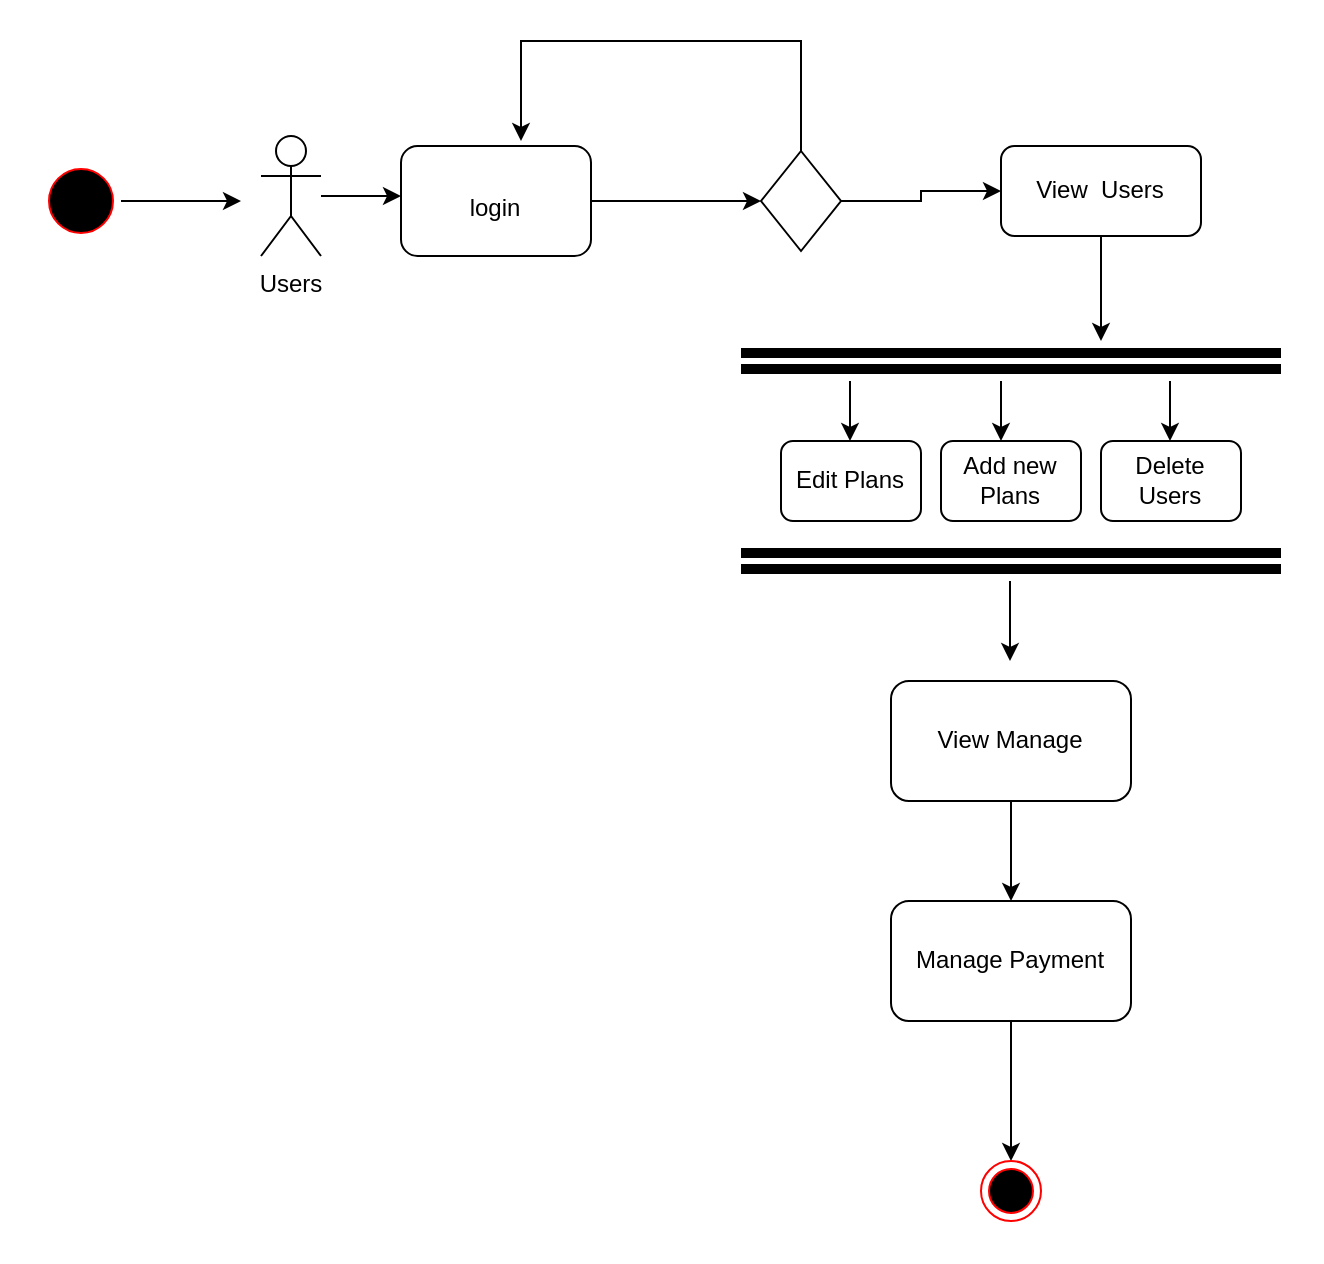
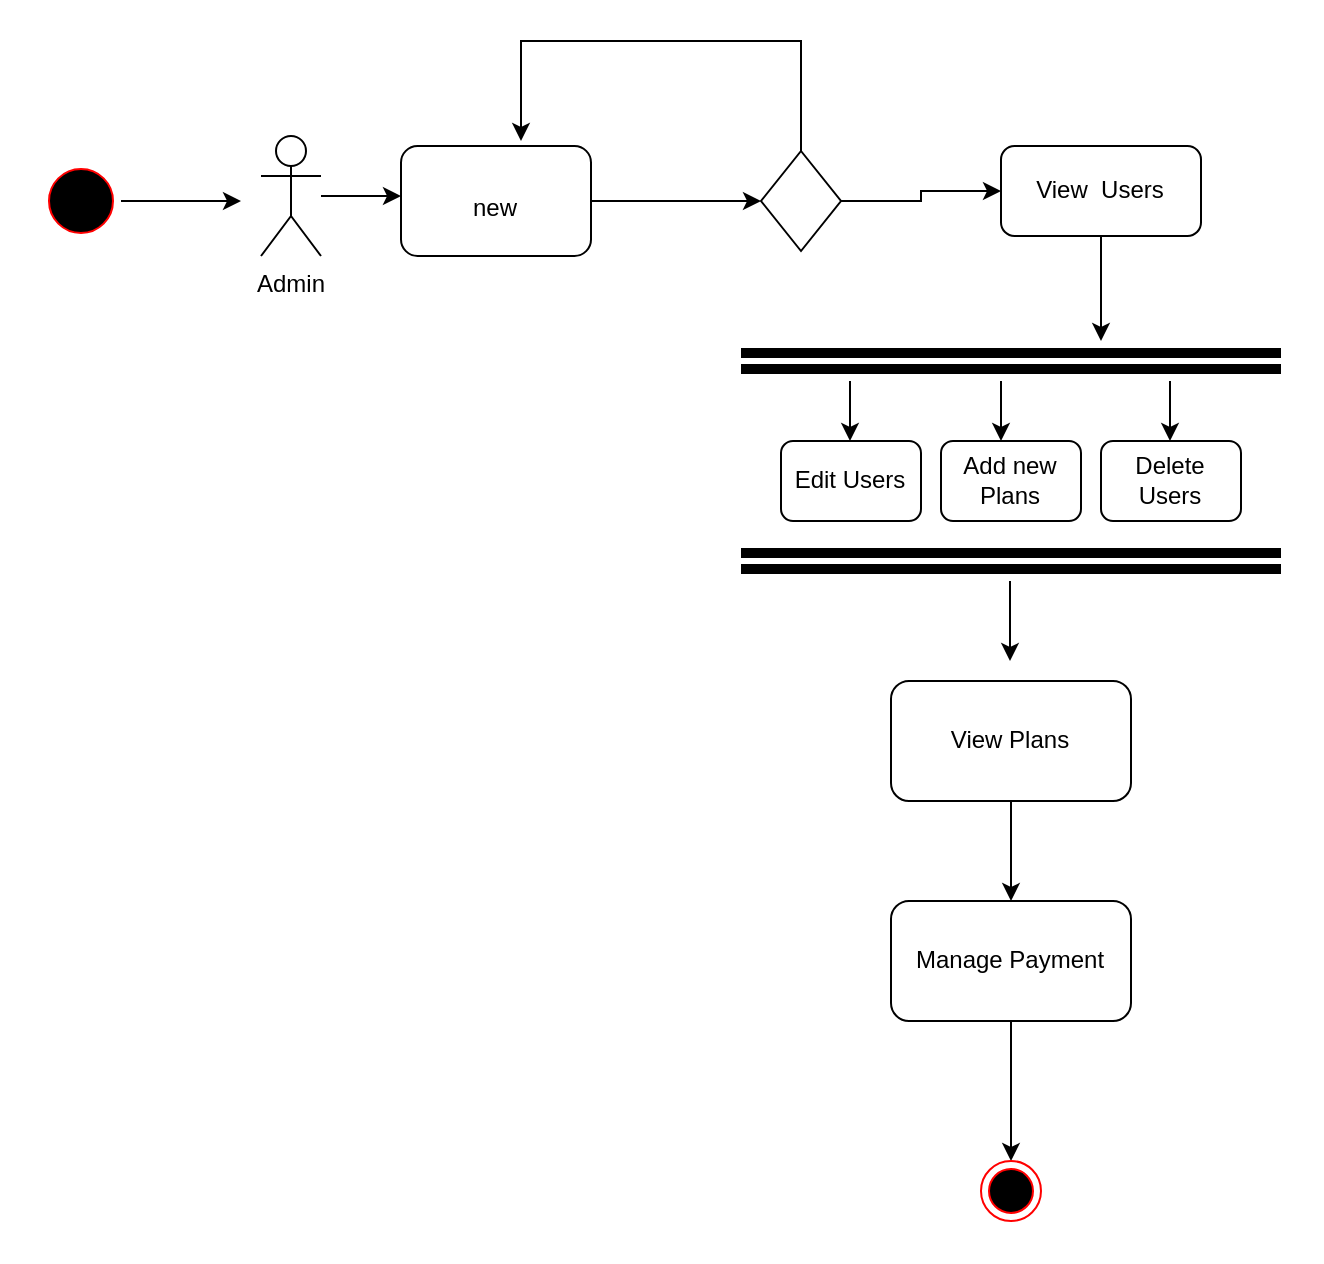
node "login": label "login" -> "new"
node "Users": label "Users" -> "Admin"
node "Edit Plans": label "Edit Plans" -> "Edit Users"
node "View Manage": label "View Manage" -> "View Plans"
